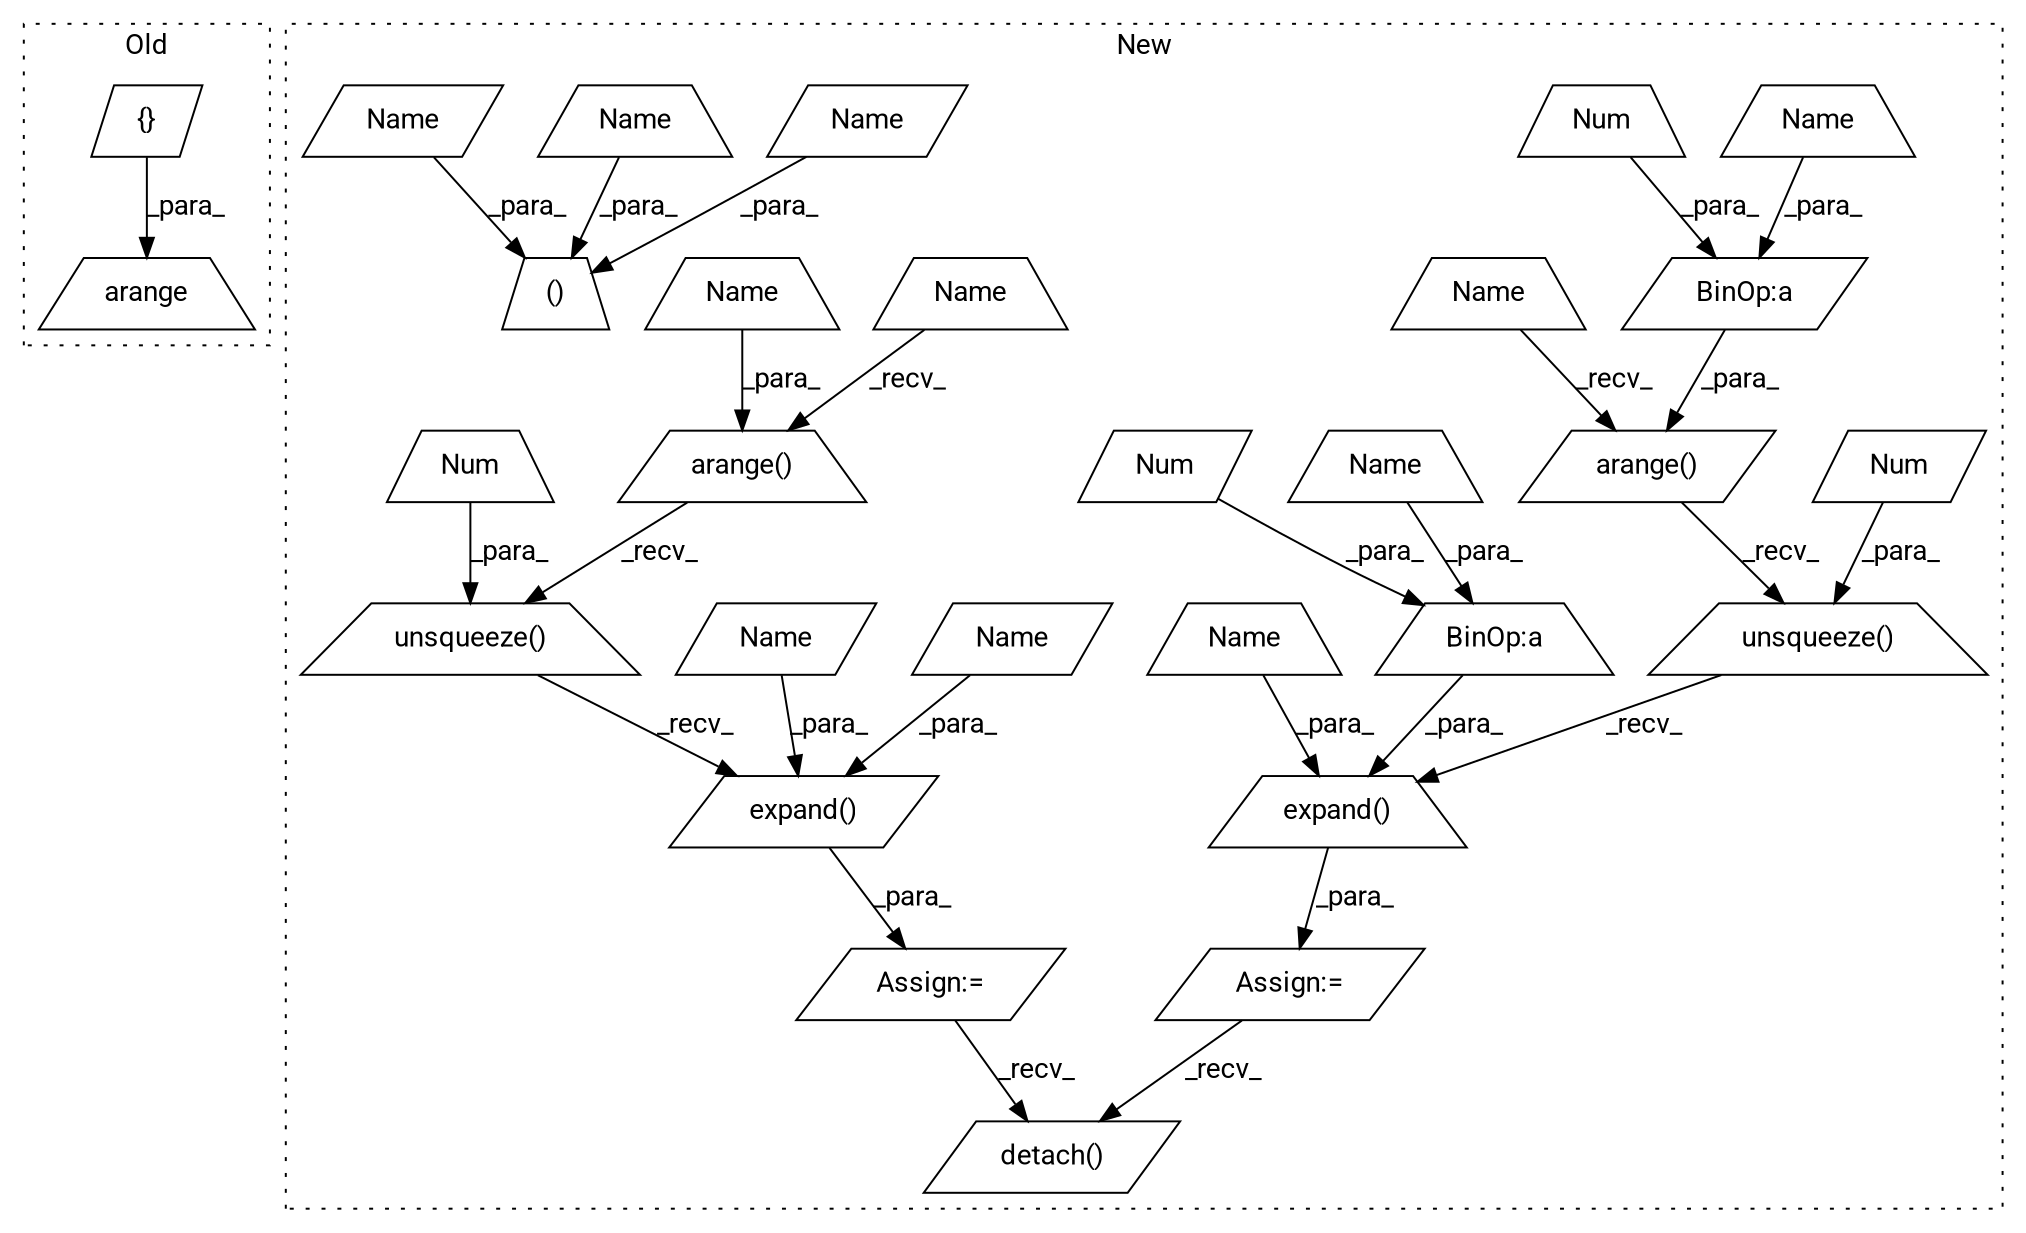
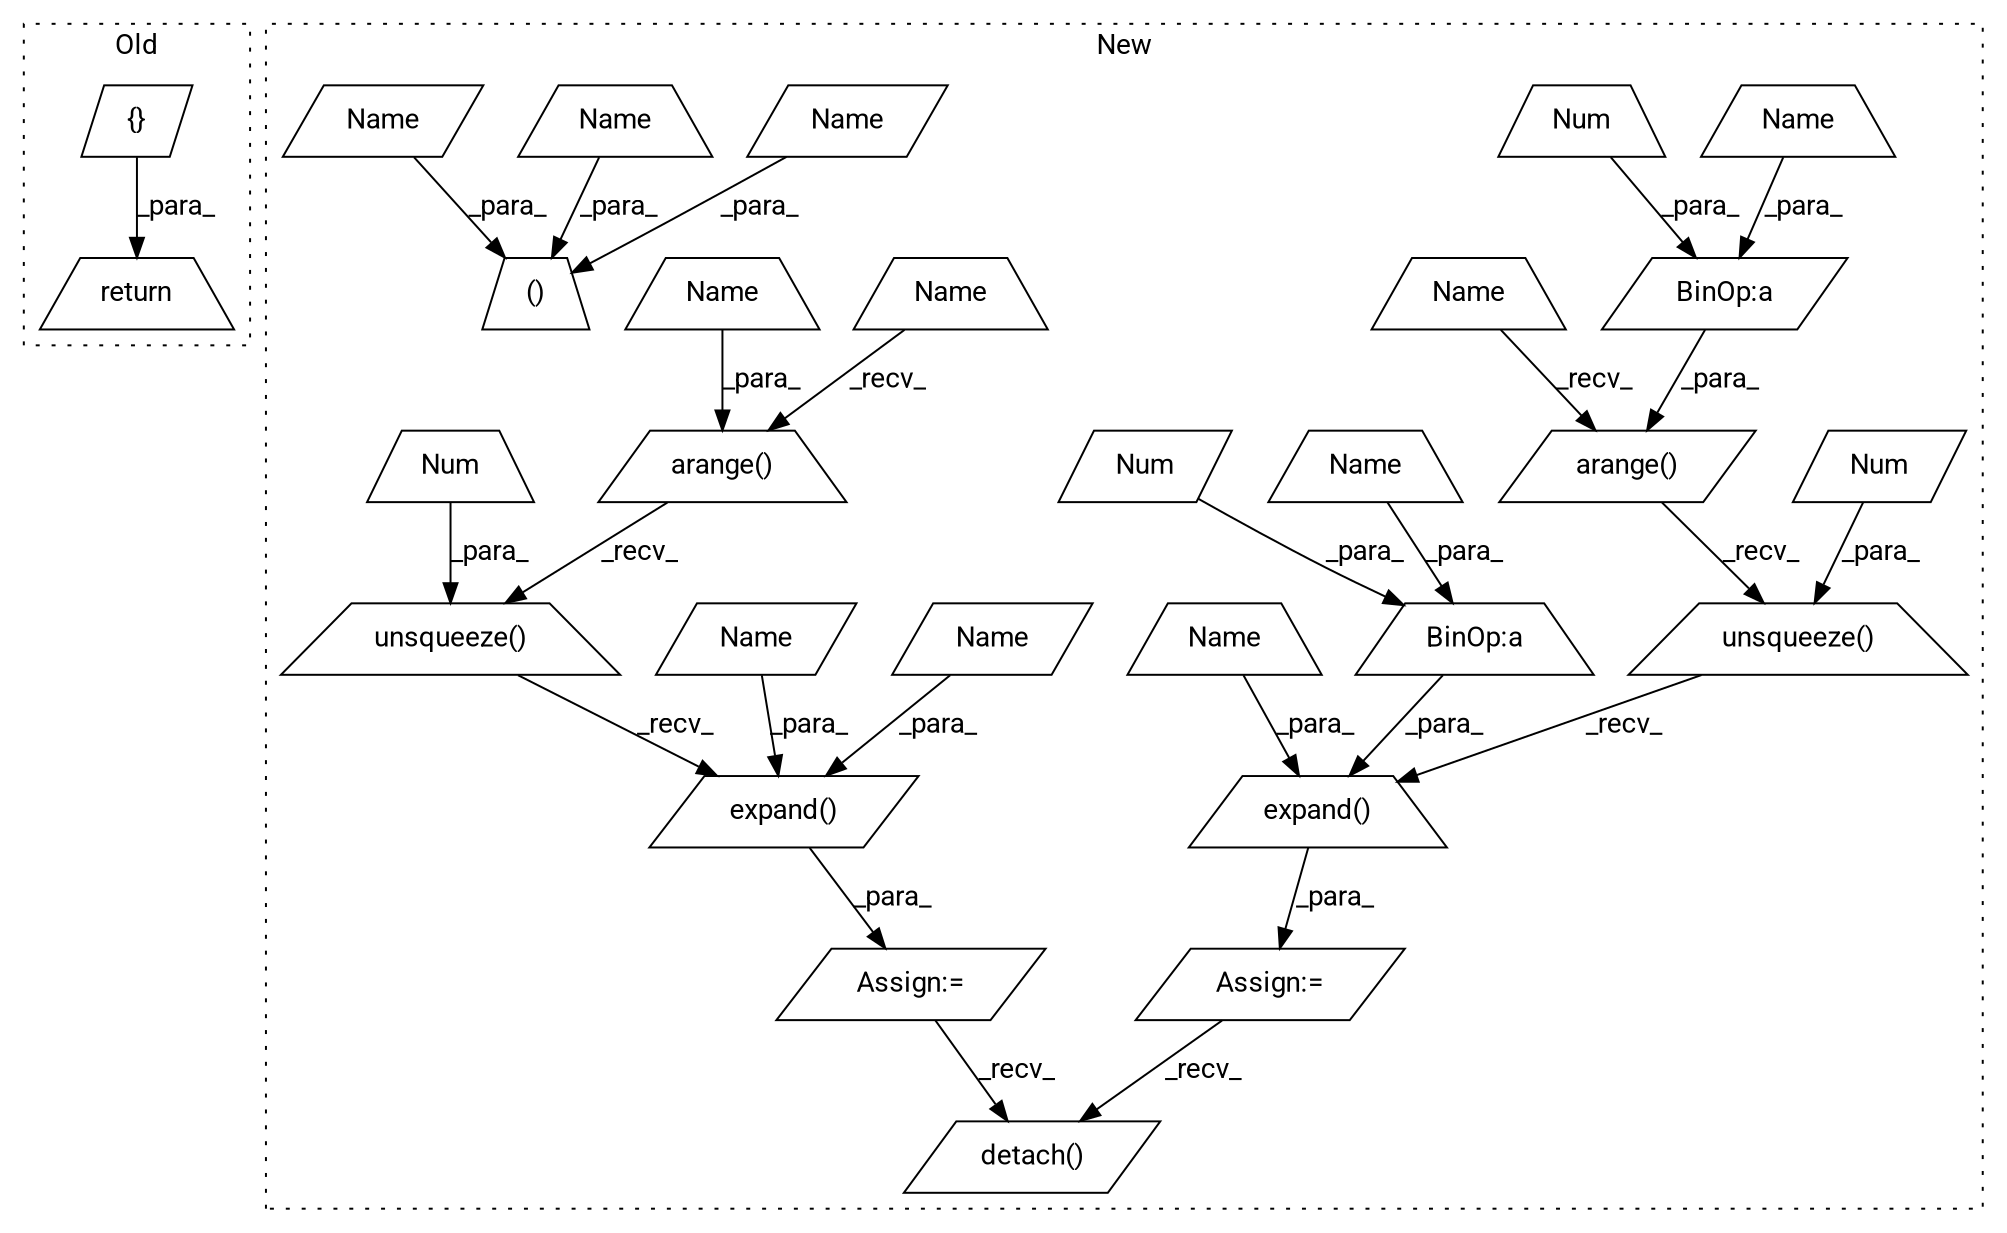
node "arange": label "arange" -> "return"
